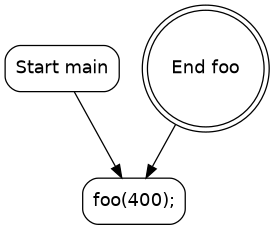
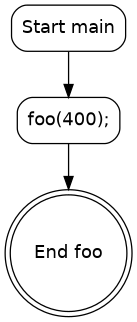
edge "End foo" -> "foo(400);": reversed
